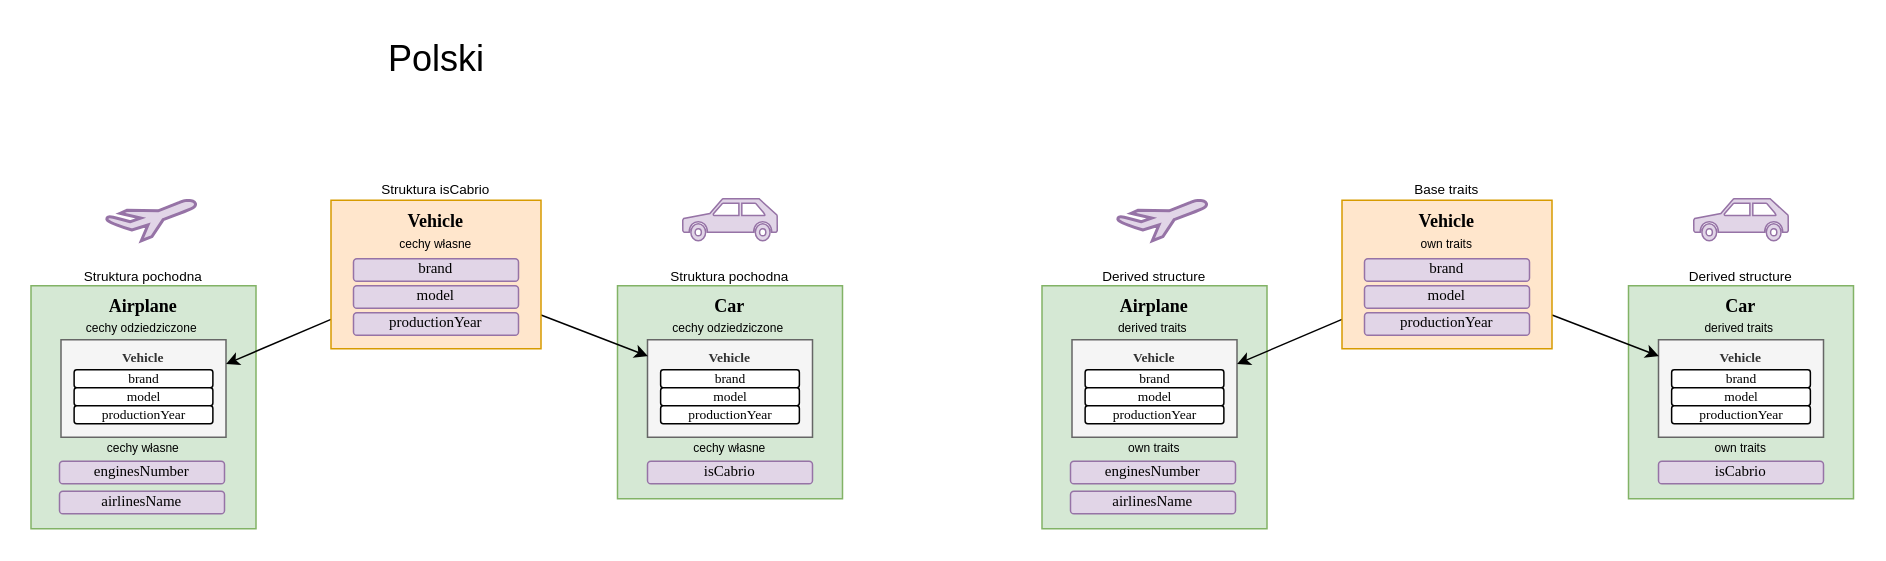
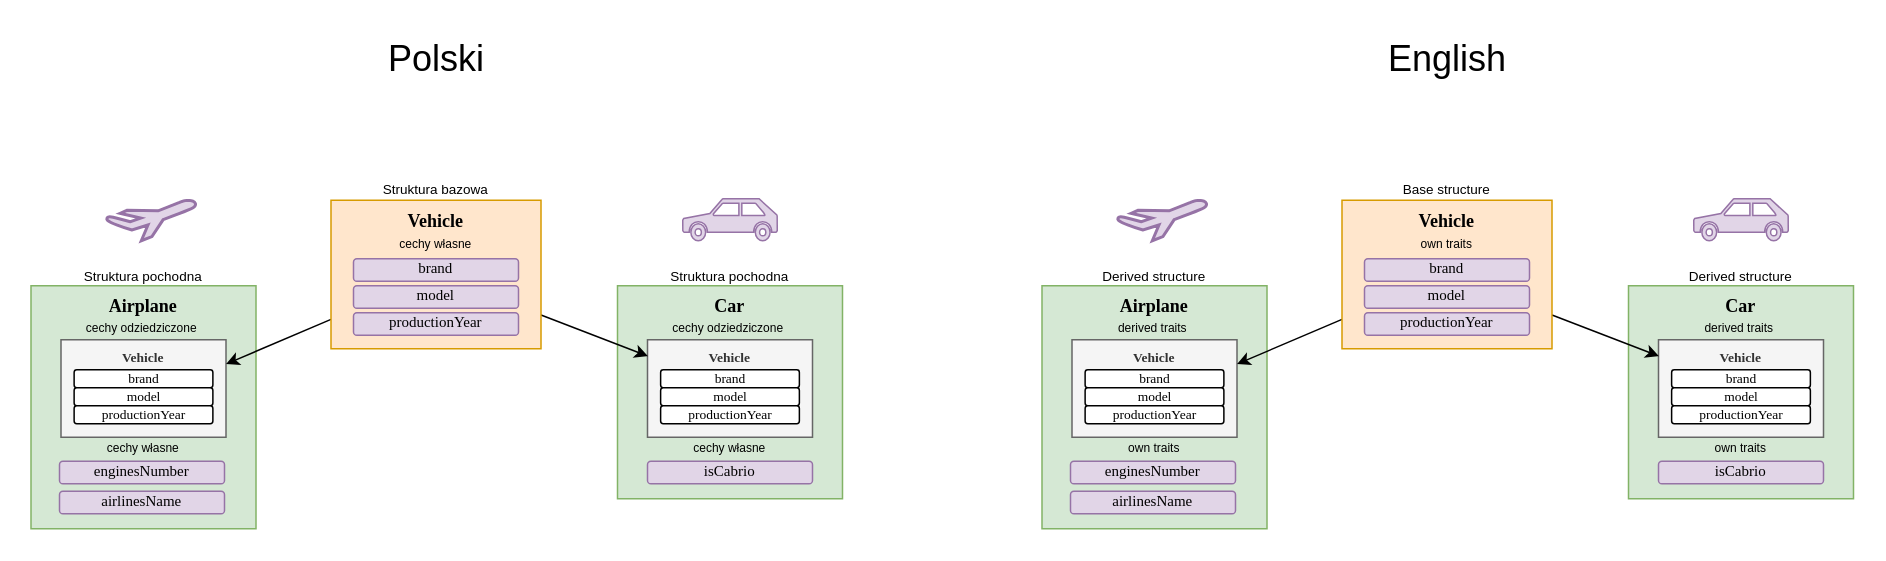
node "English": added
node "Struktura isCabrio": label "Struktura isCabrio" -> "Struktura bazowa"
node "Base traits": label "Base traits" -> "Base structure"
